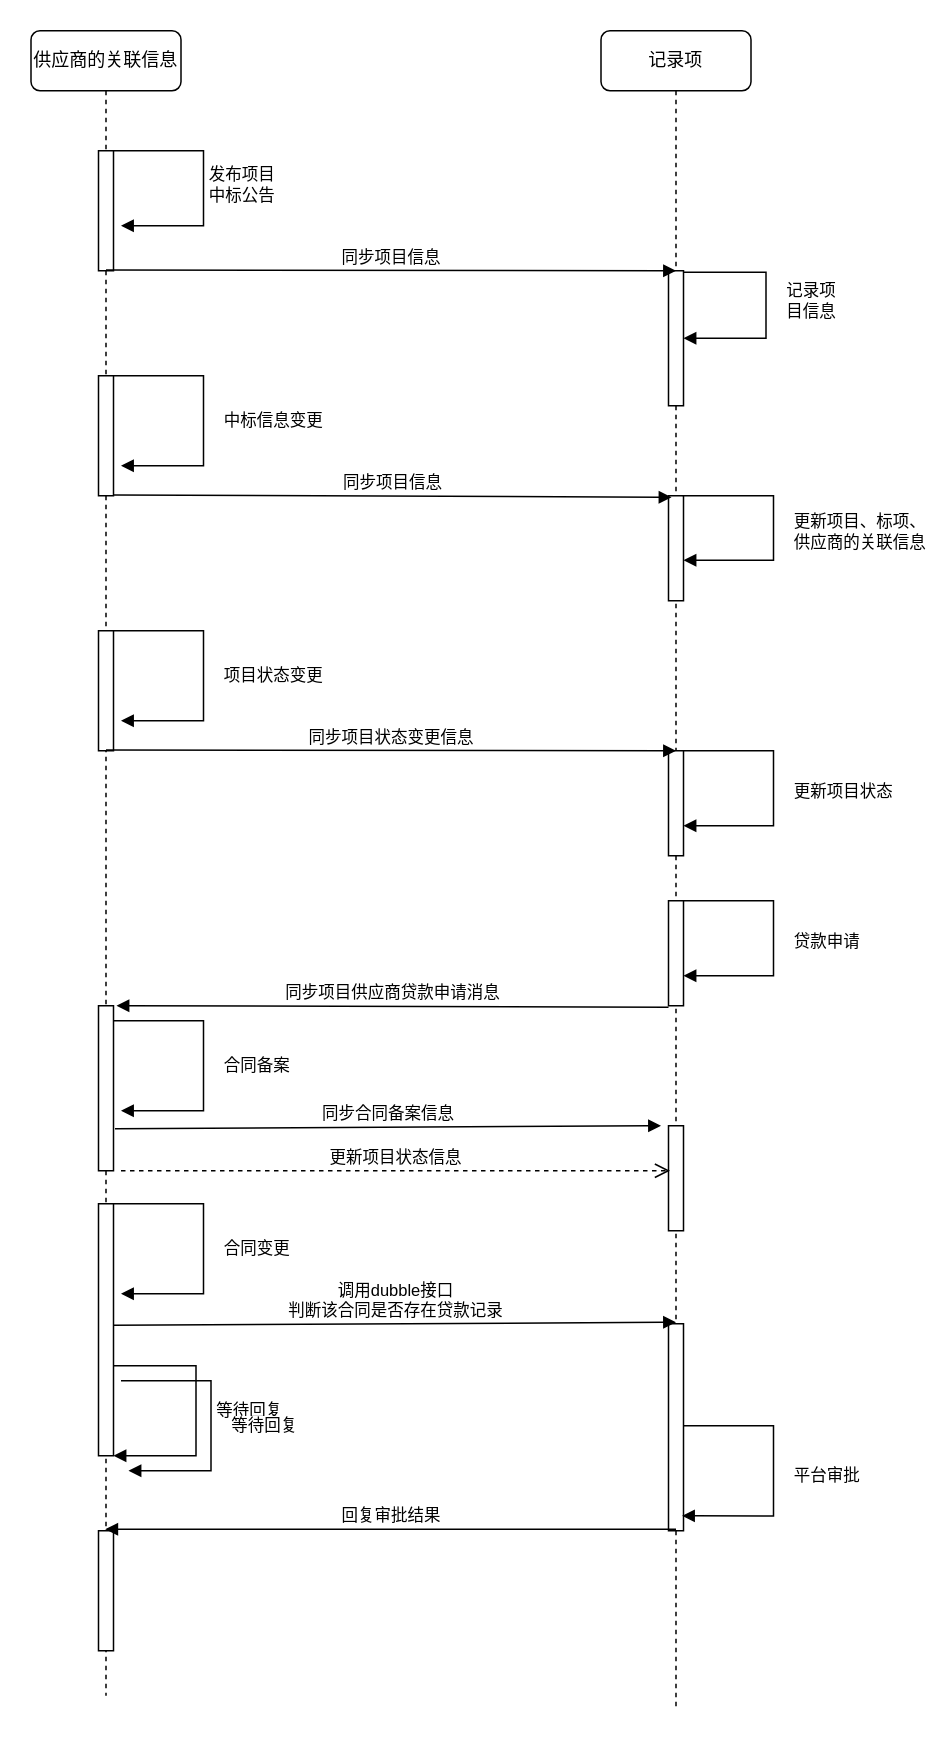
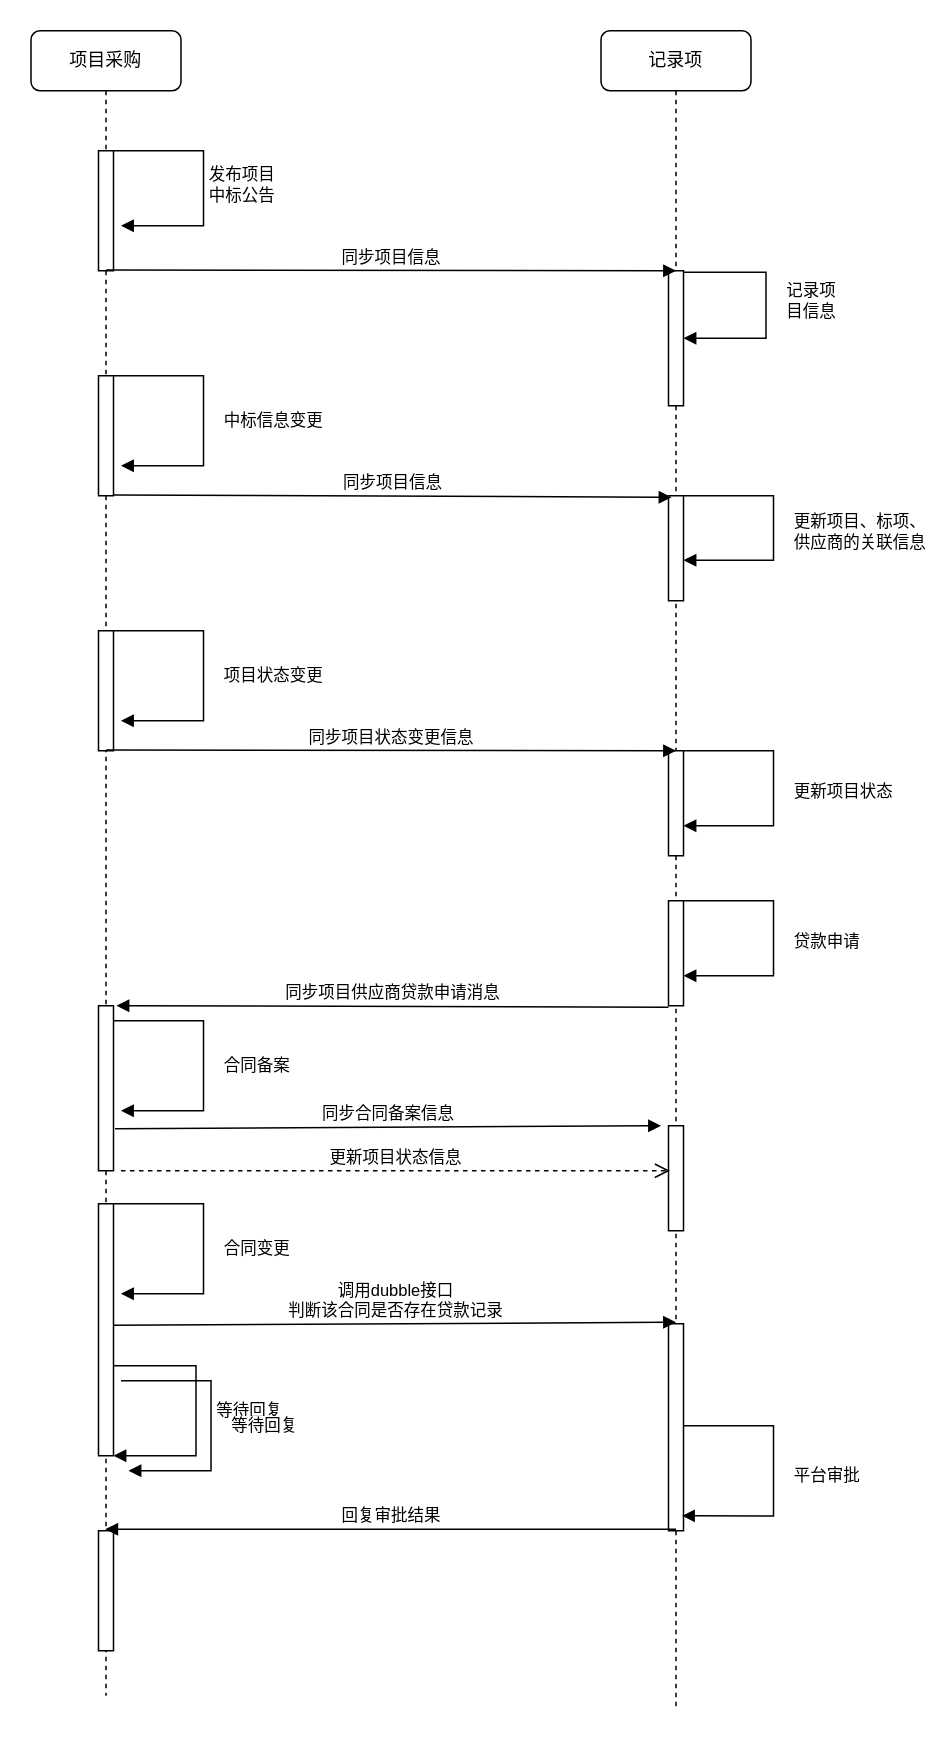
node "供应商的关联信息": label "供应商的关联信息" -> "项目采购"
